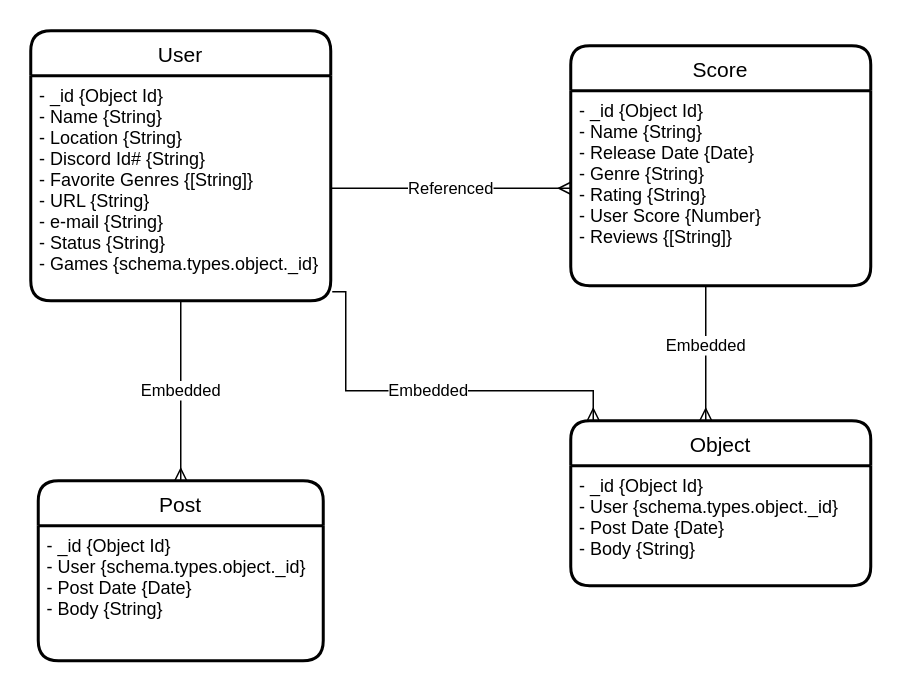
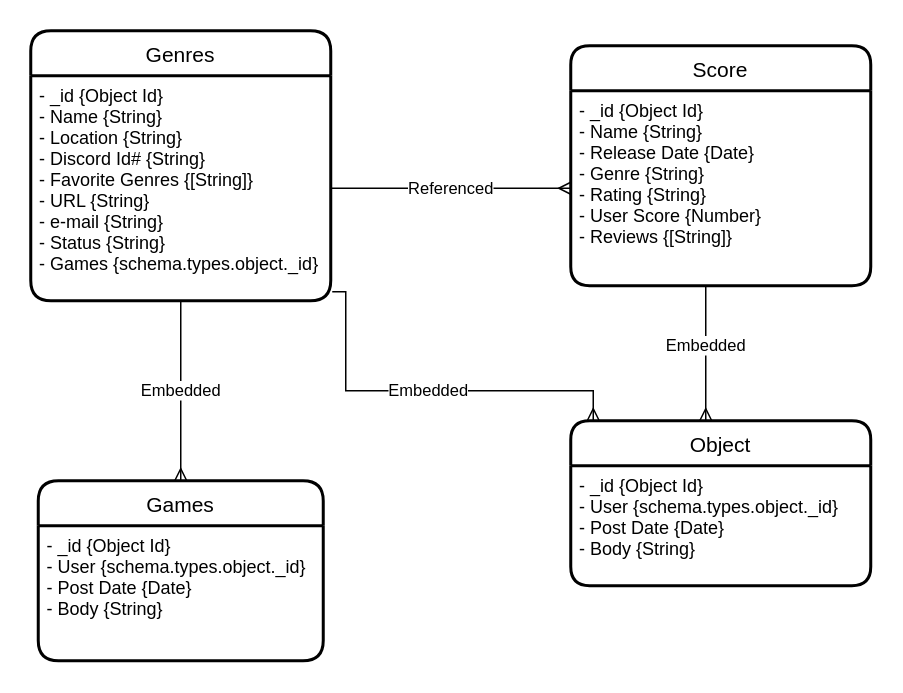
node "User": label "User" -> "Genres"
node "Post": label "Post" -> "Games"
